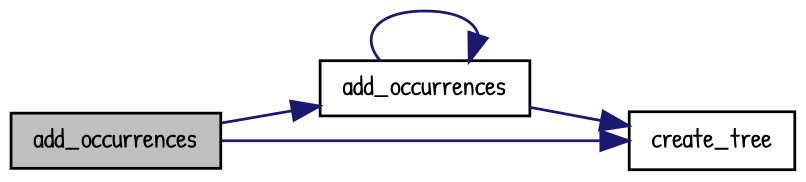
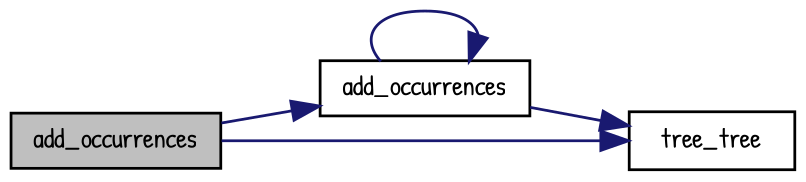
node "create_tree": label "create_tree" -> "tree_tree"
